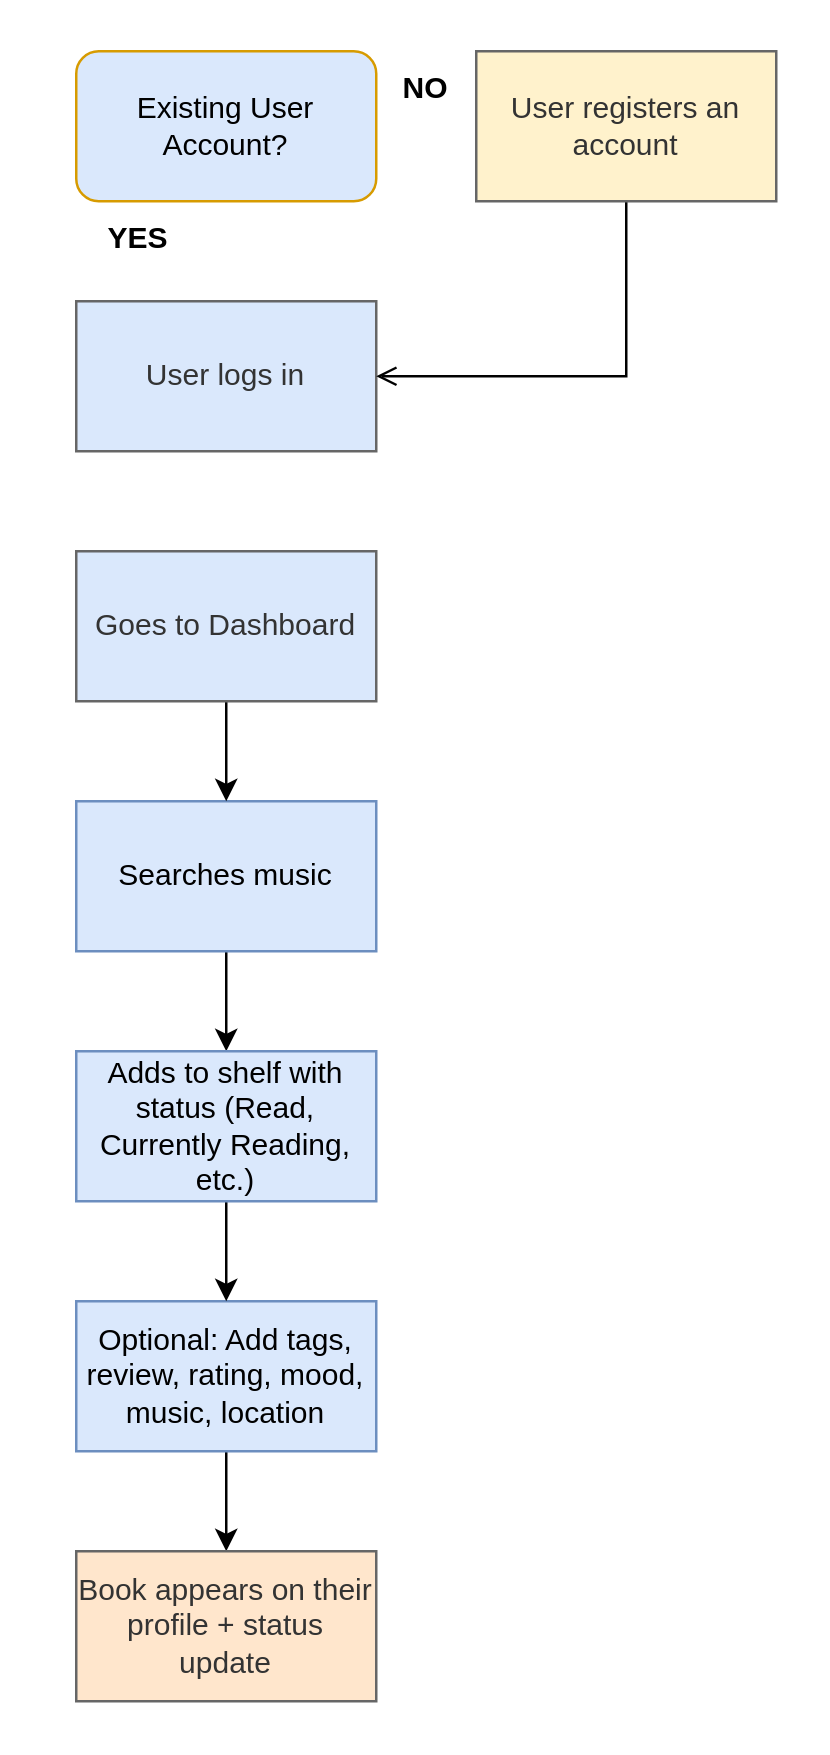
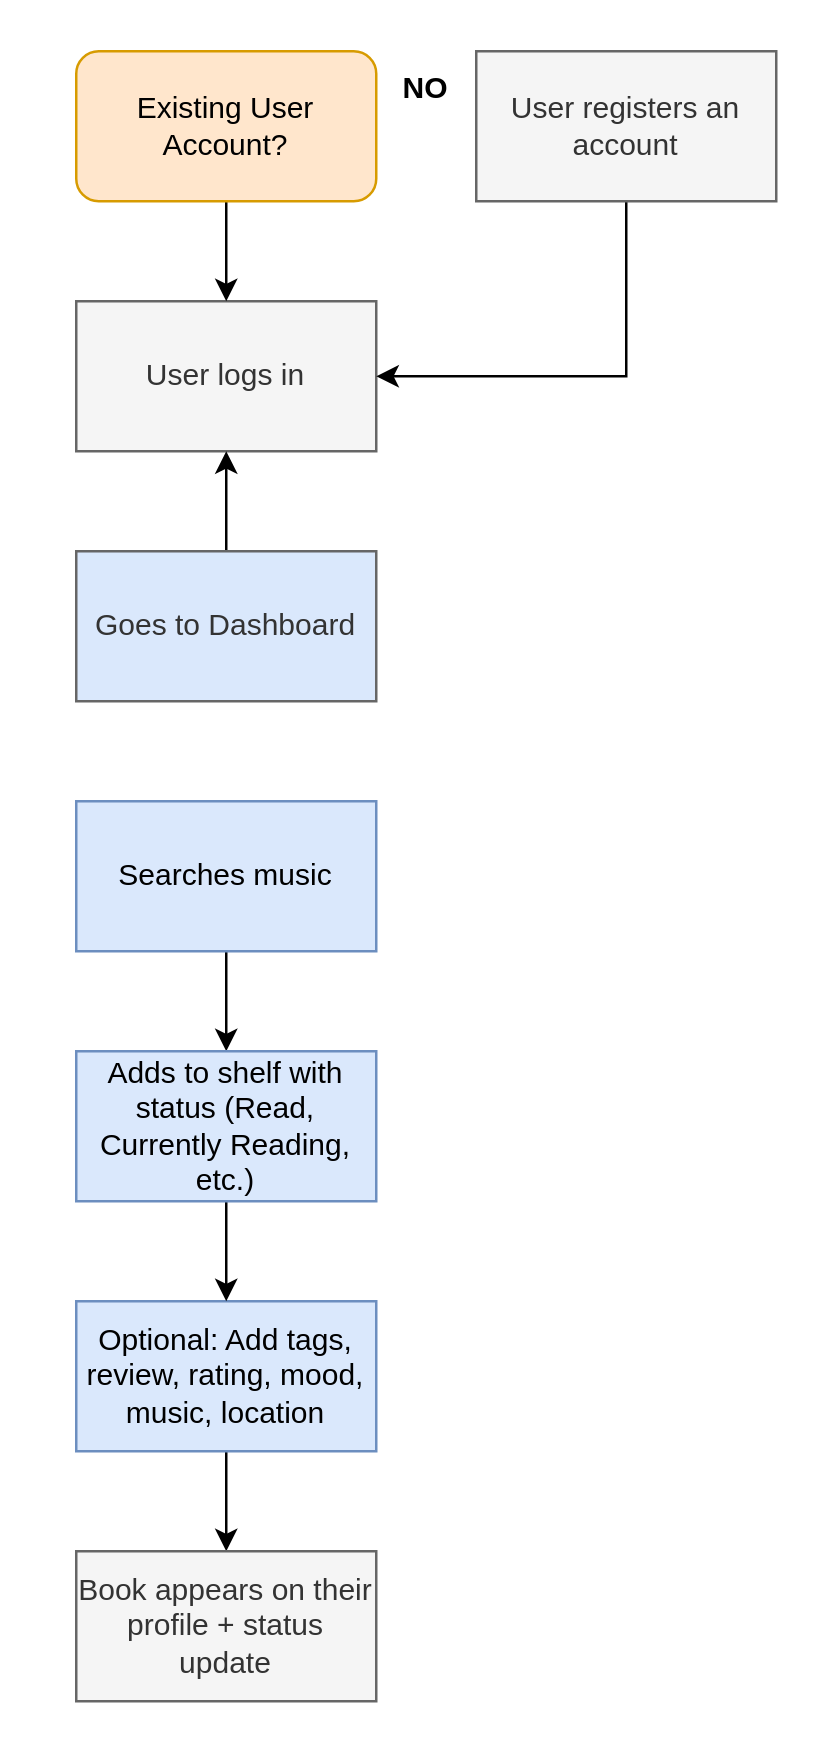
node "Existing User Account?": fillcolor #dae8fc -> #ffe6cc
node "User registers an account": fillcolor #fff2cc -> #f5f5f5
node "YES": removed
edge "Existing User Account?" -> "User logs in": added
node "User logs in": fillcolor #dae8fc -> #f5f5f5
edge "User registers an account" -> "User logs in": arrowhead open -> classic
edge "Goes to Dashboard" -> "Searches music": now "Goes to Dashboard" -> "User logs in"
node "Book appears on their profile + status update": fillcolor #ffe6cc -> #f5f5f5
